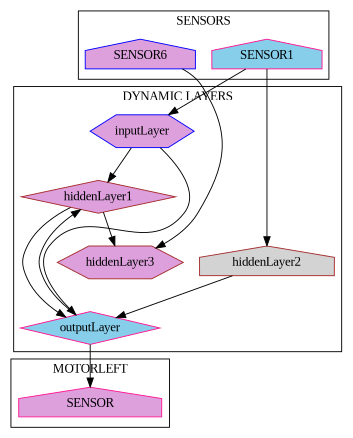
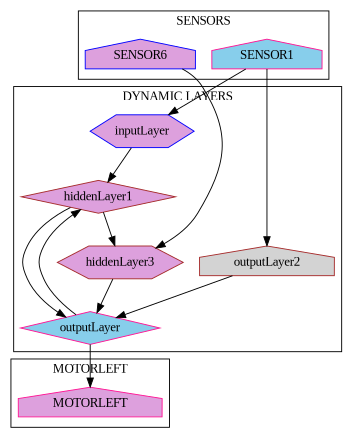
edge "inputLayer" -> "outputLayer": now "hiddenLayer3" -> "outputLayer"
node "hiddenLayer2": label "hiddenLayer2" -> "outputLayer2"
node "SENSOR": label "SENSOR" -> "MOTORLEFT"
